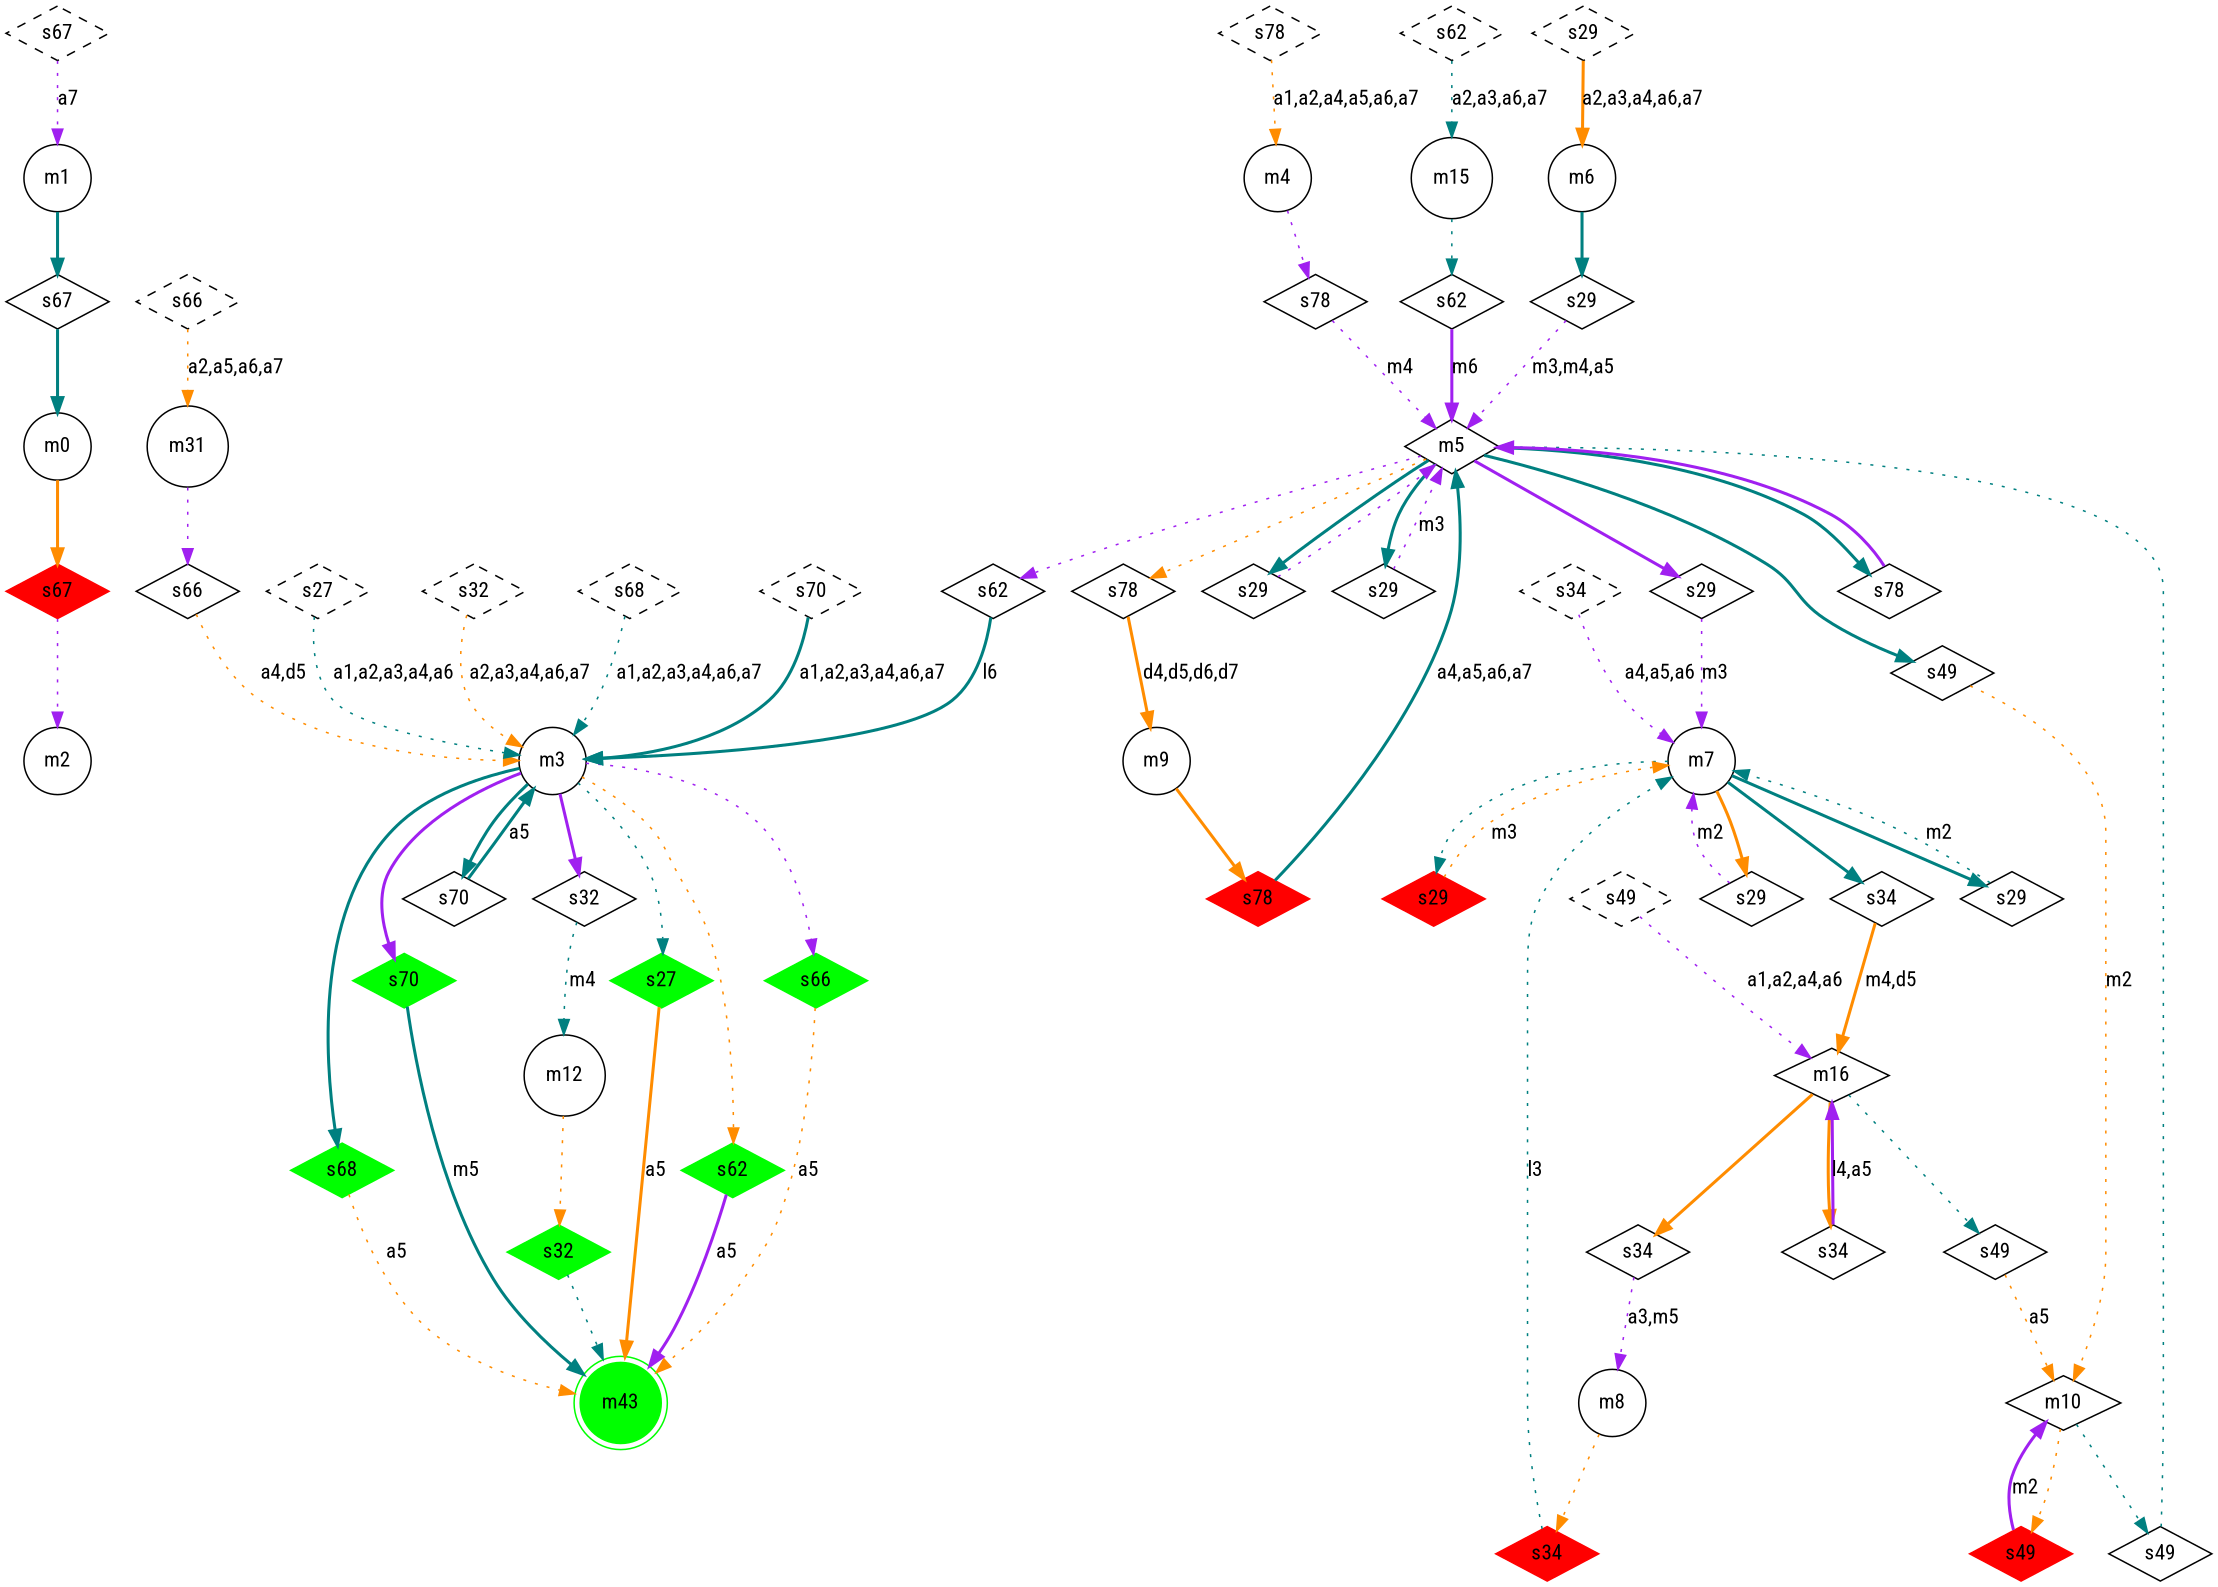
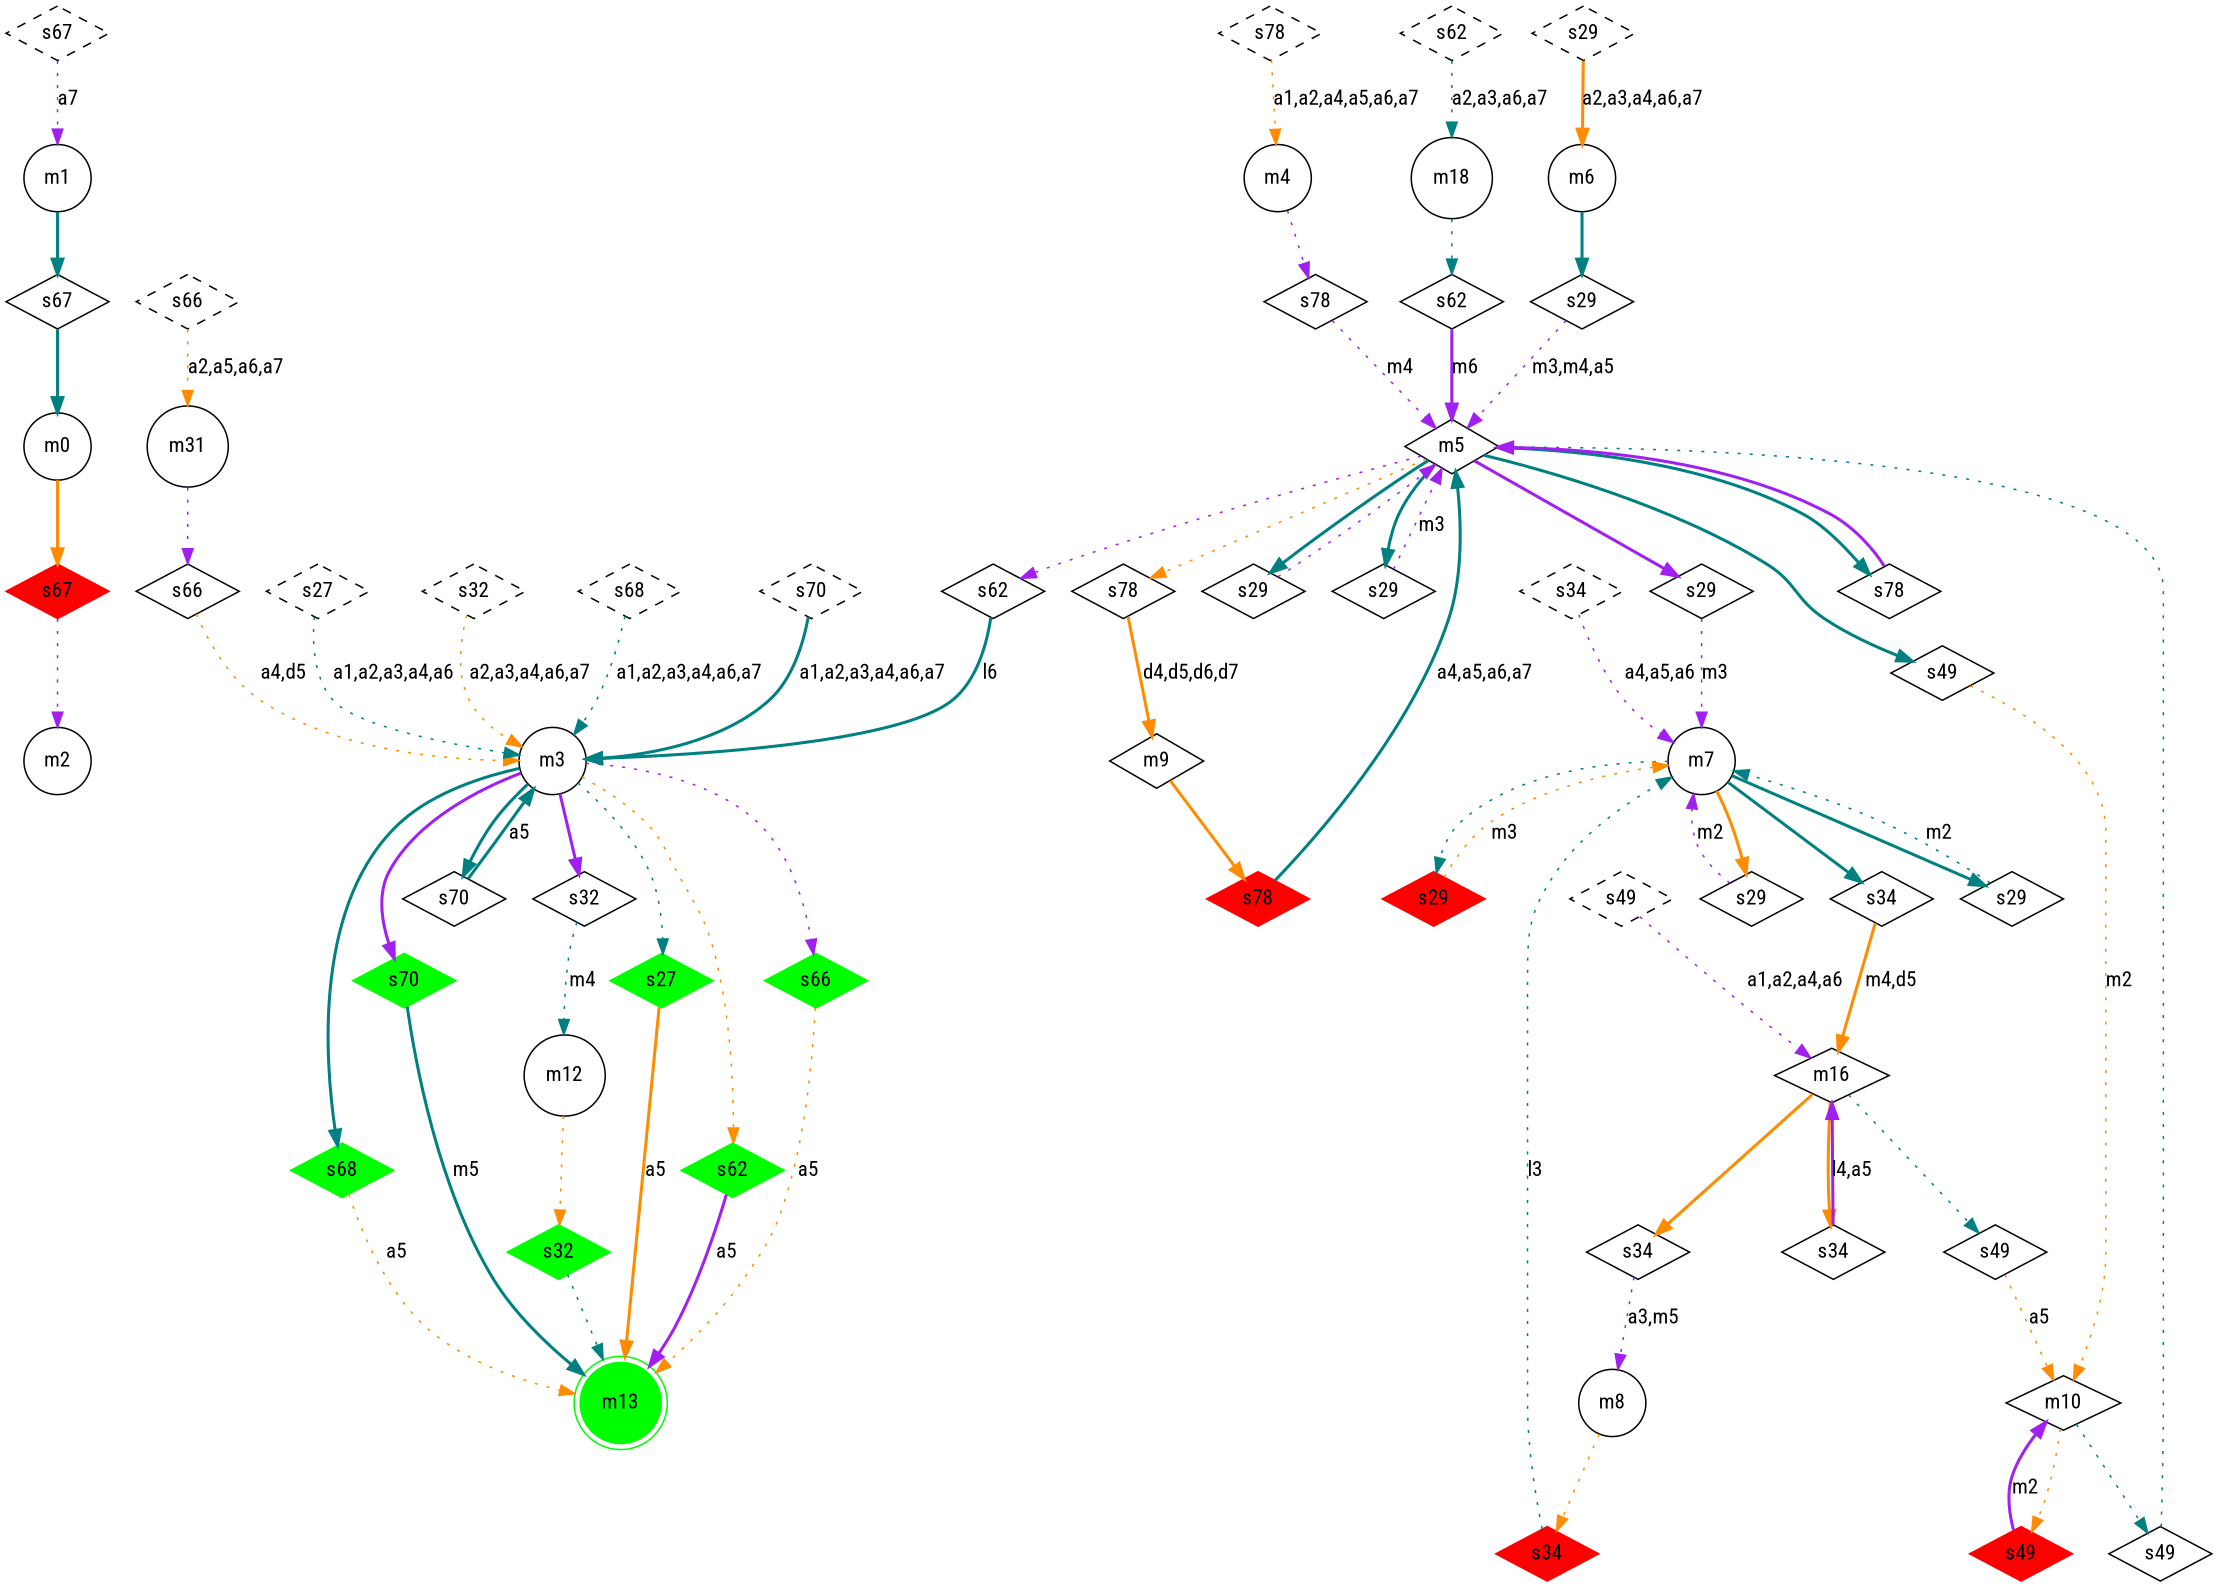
node "m15": label "m15" -> "m18"
node "m9": shape circle -> diamond
node "m43": label "m43" -> "m13"
